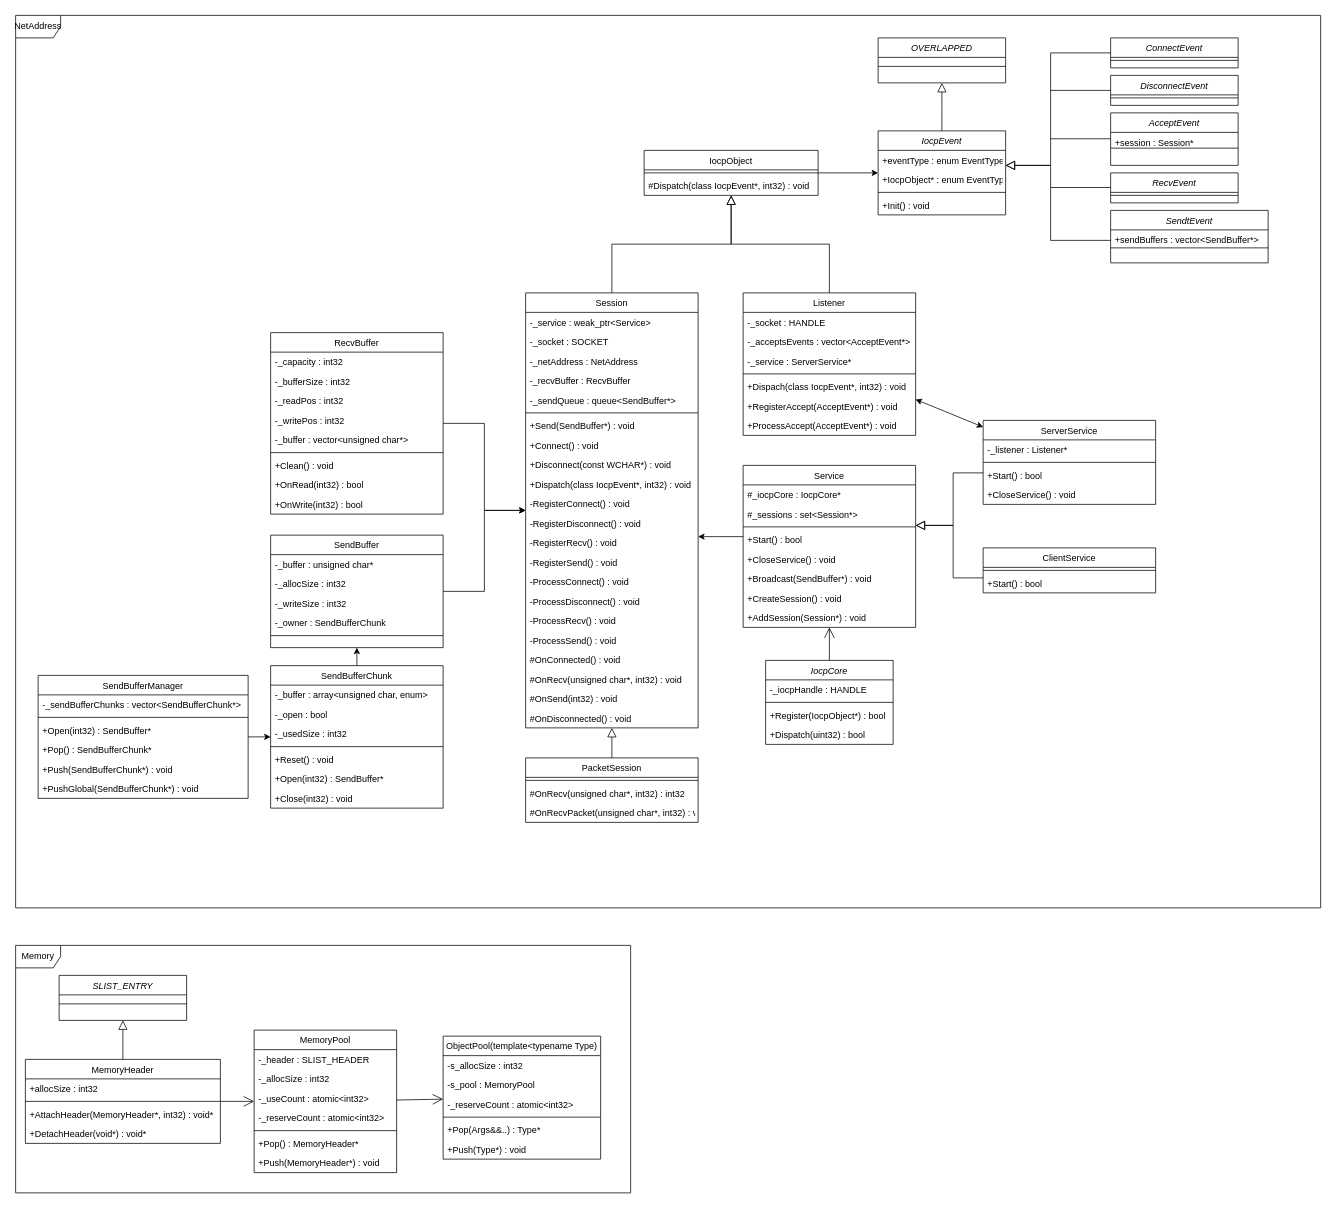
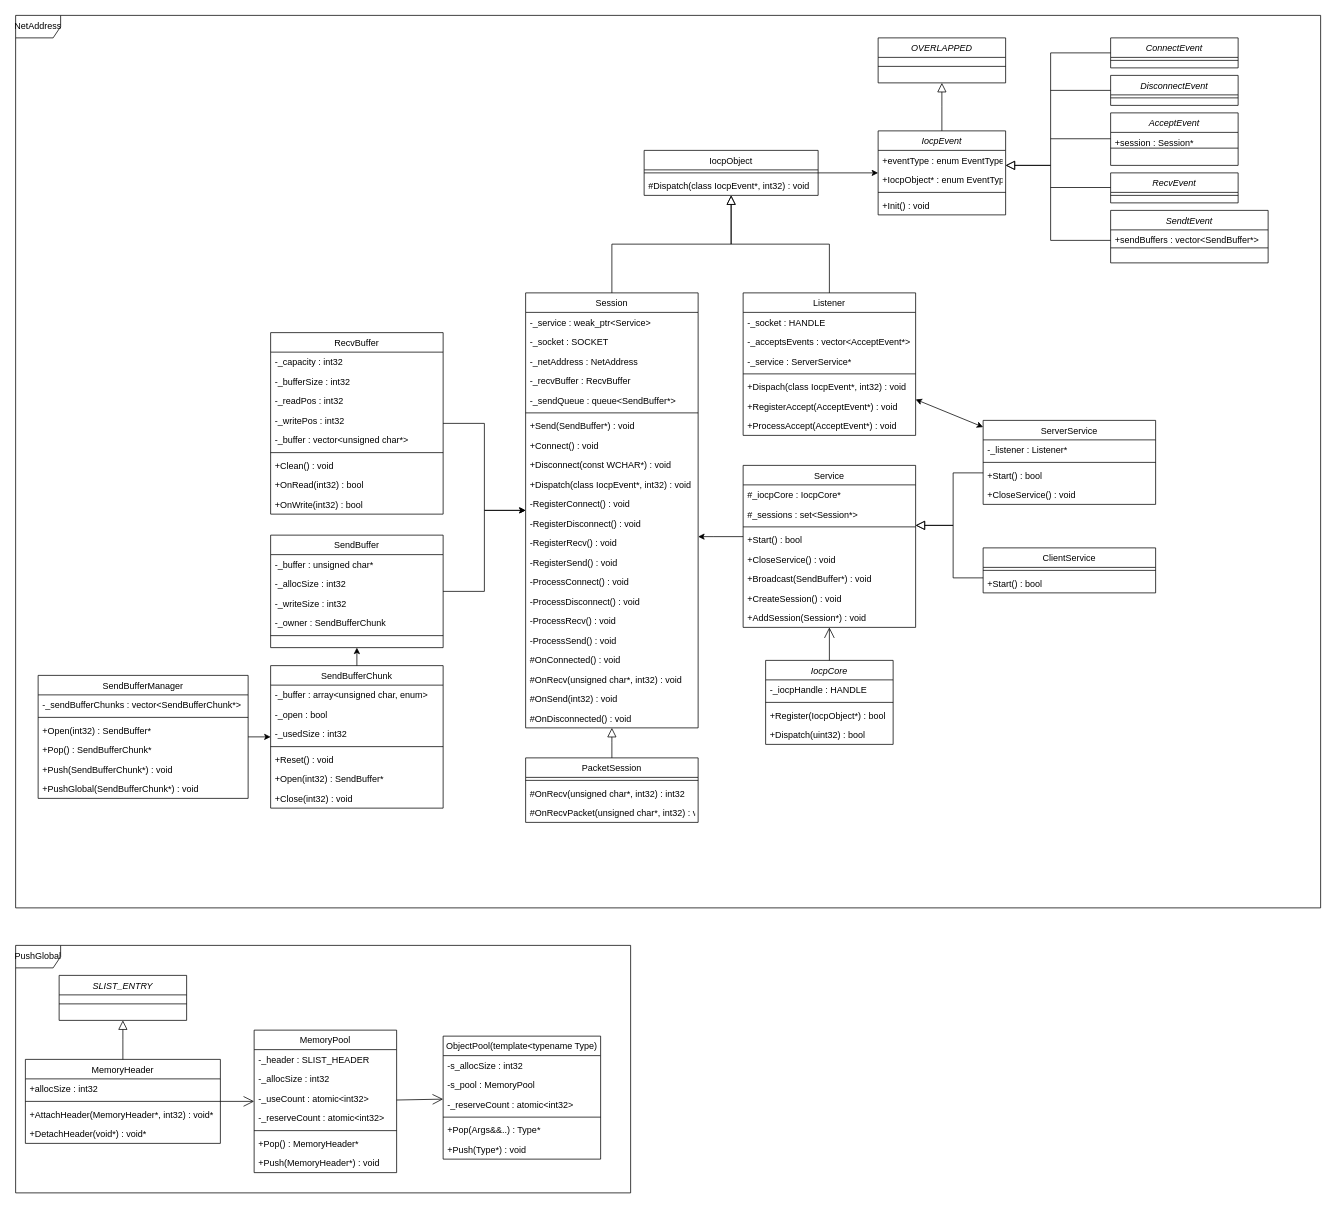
node "Memory": label "Memory" -> "PushGlobal"
